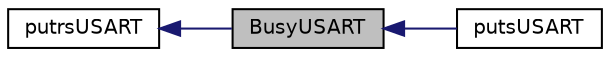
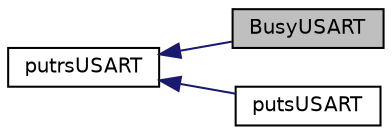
edge "putsUSART" -> "BusyUSART": now "putsUSART" -> "putrsUSART"
